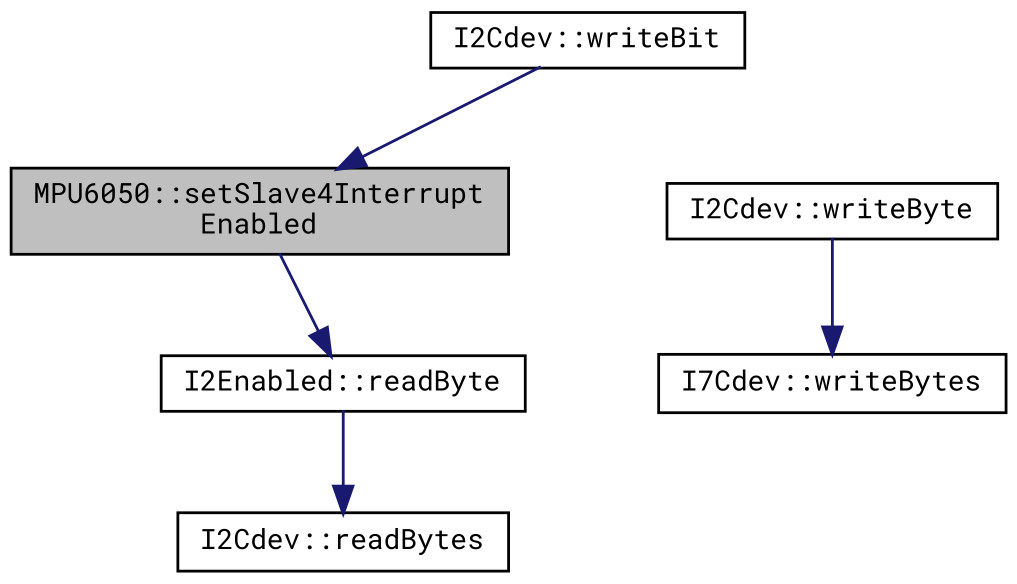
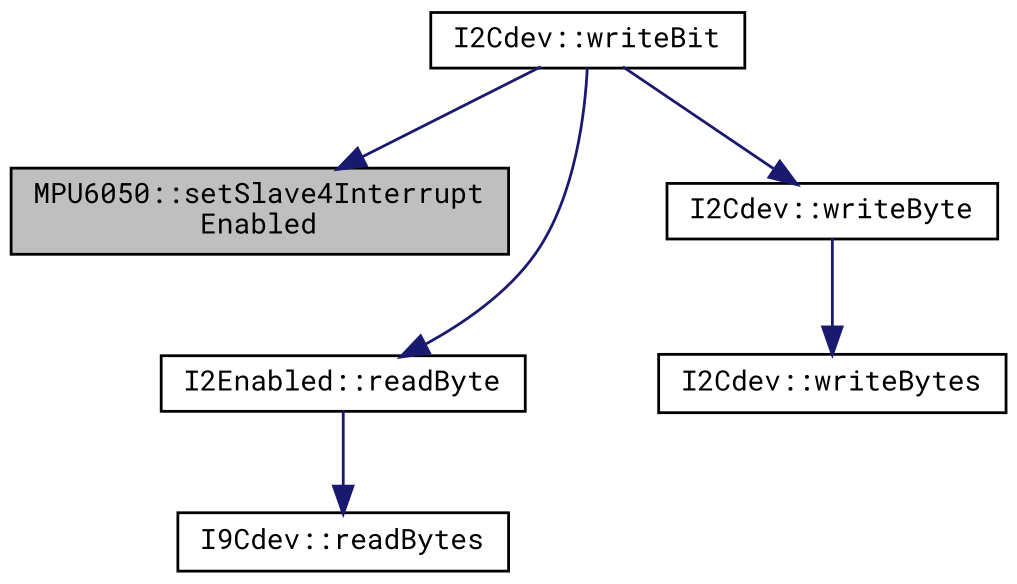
edge "I2Cdev::writeBit" -> "I2Cdev::writeByte": added
edge "MPU6050::setSlave4Interrupt Enabled" -> "I2Enabled::readByte": now "I2Cdev::writeBit" -> "I2Enabled::readByte"
node "I7Cdev::writeBytes": label "I7Cdev::writeBytes" -> "I2Cdev::writeBytes"
node "I2Cdev::readBytes": label "I2Cdev::readBytes" -> "I9Cdev::readBytes"
